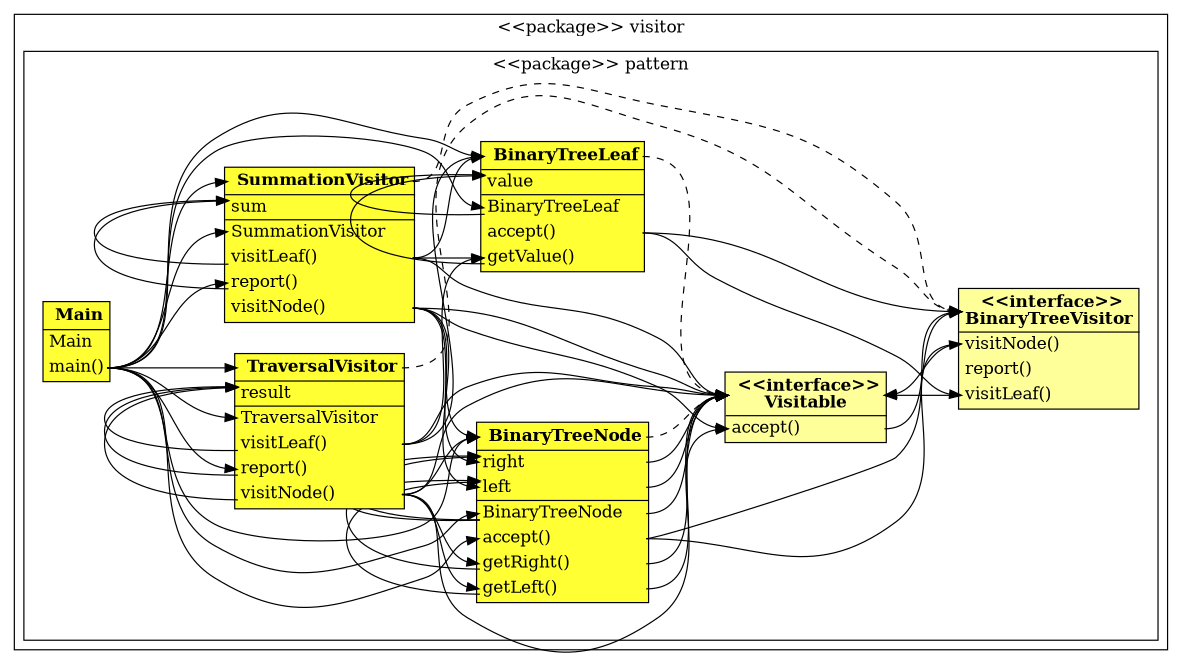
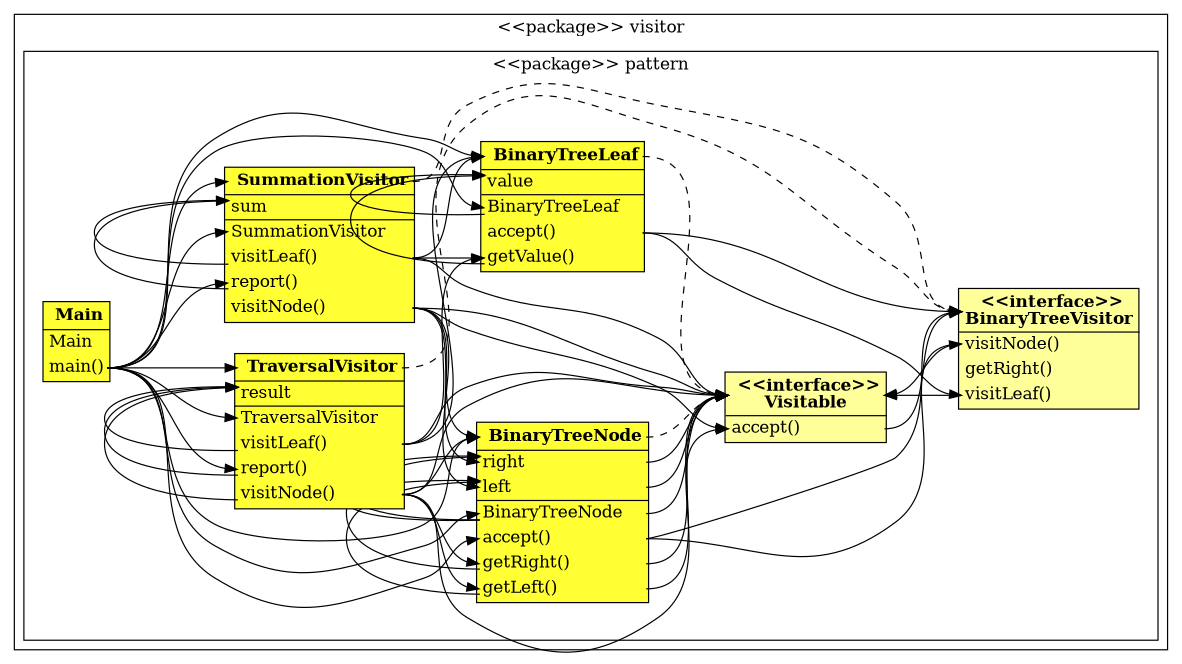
node "BinaryTreeVisitor": text "report()" -> "getRight()"
